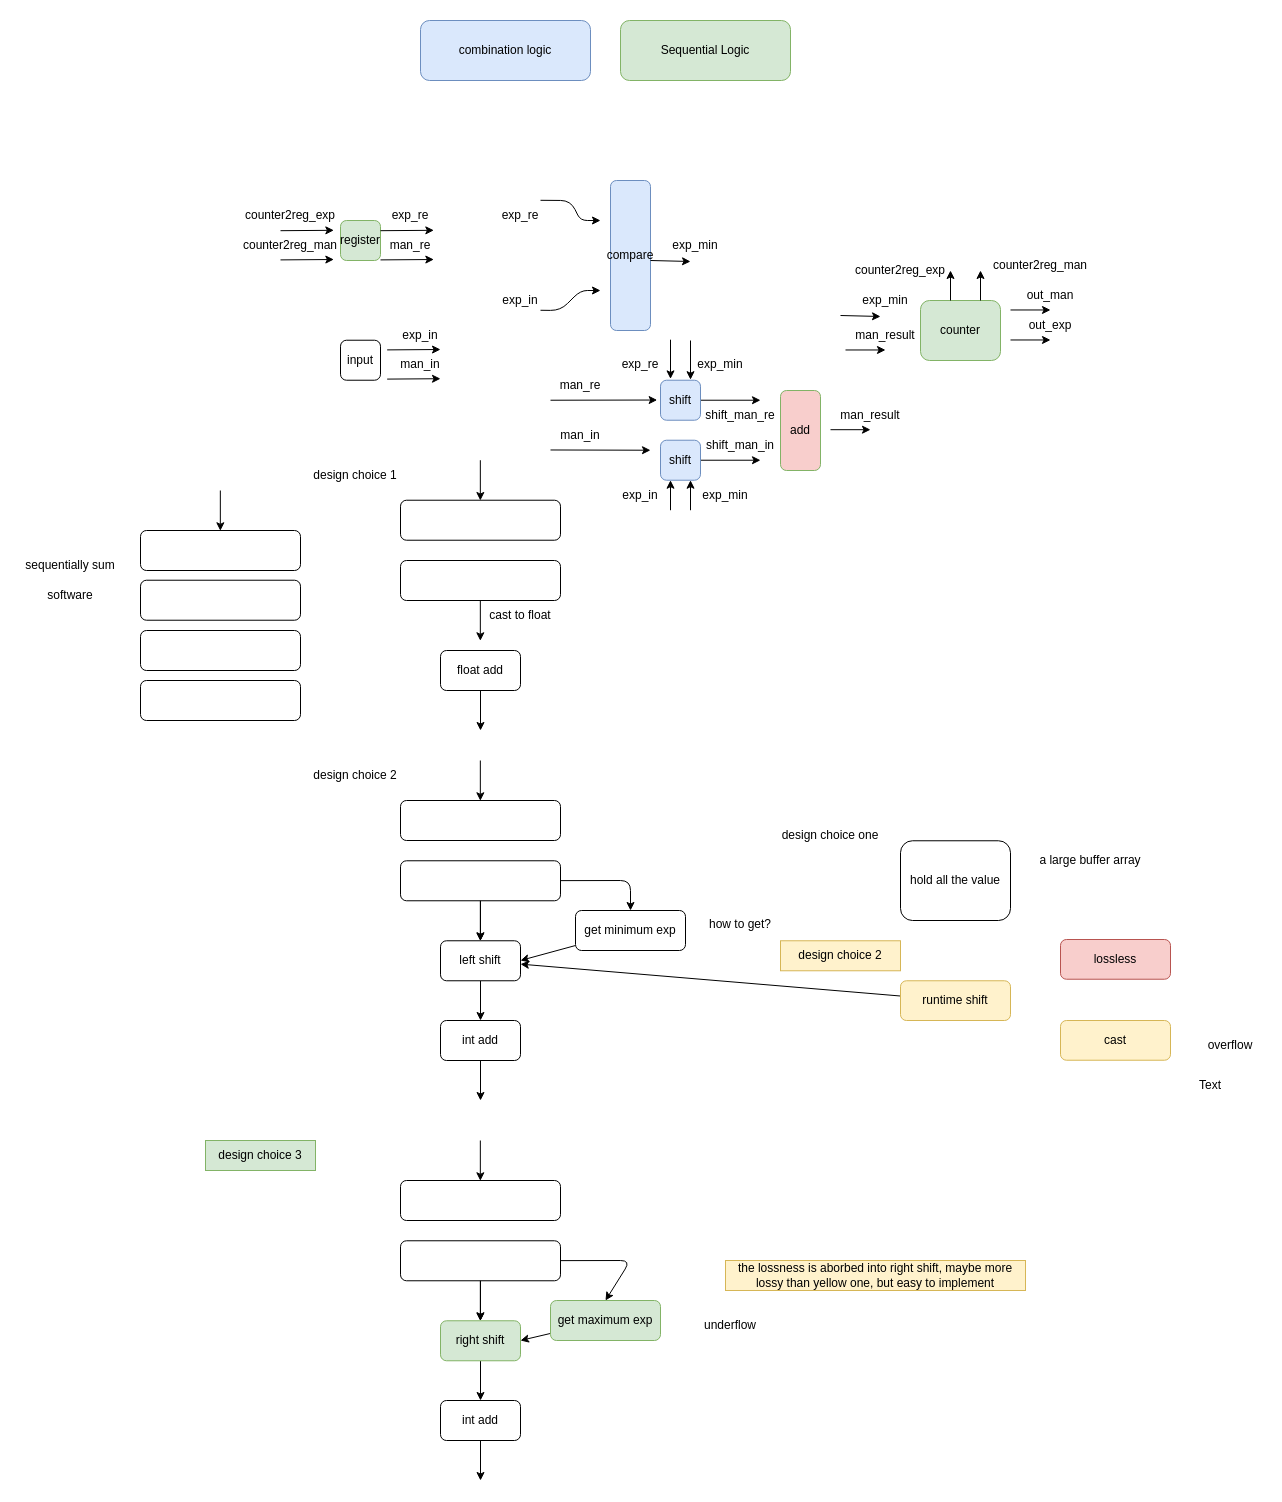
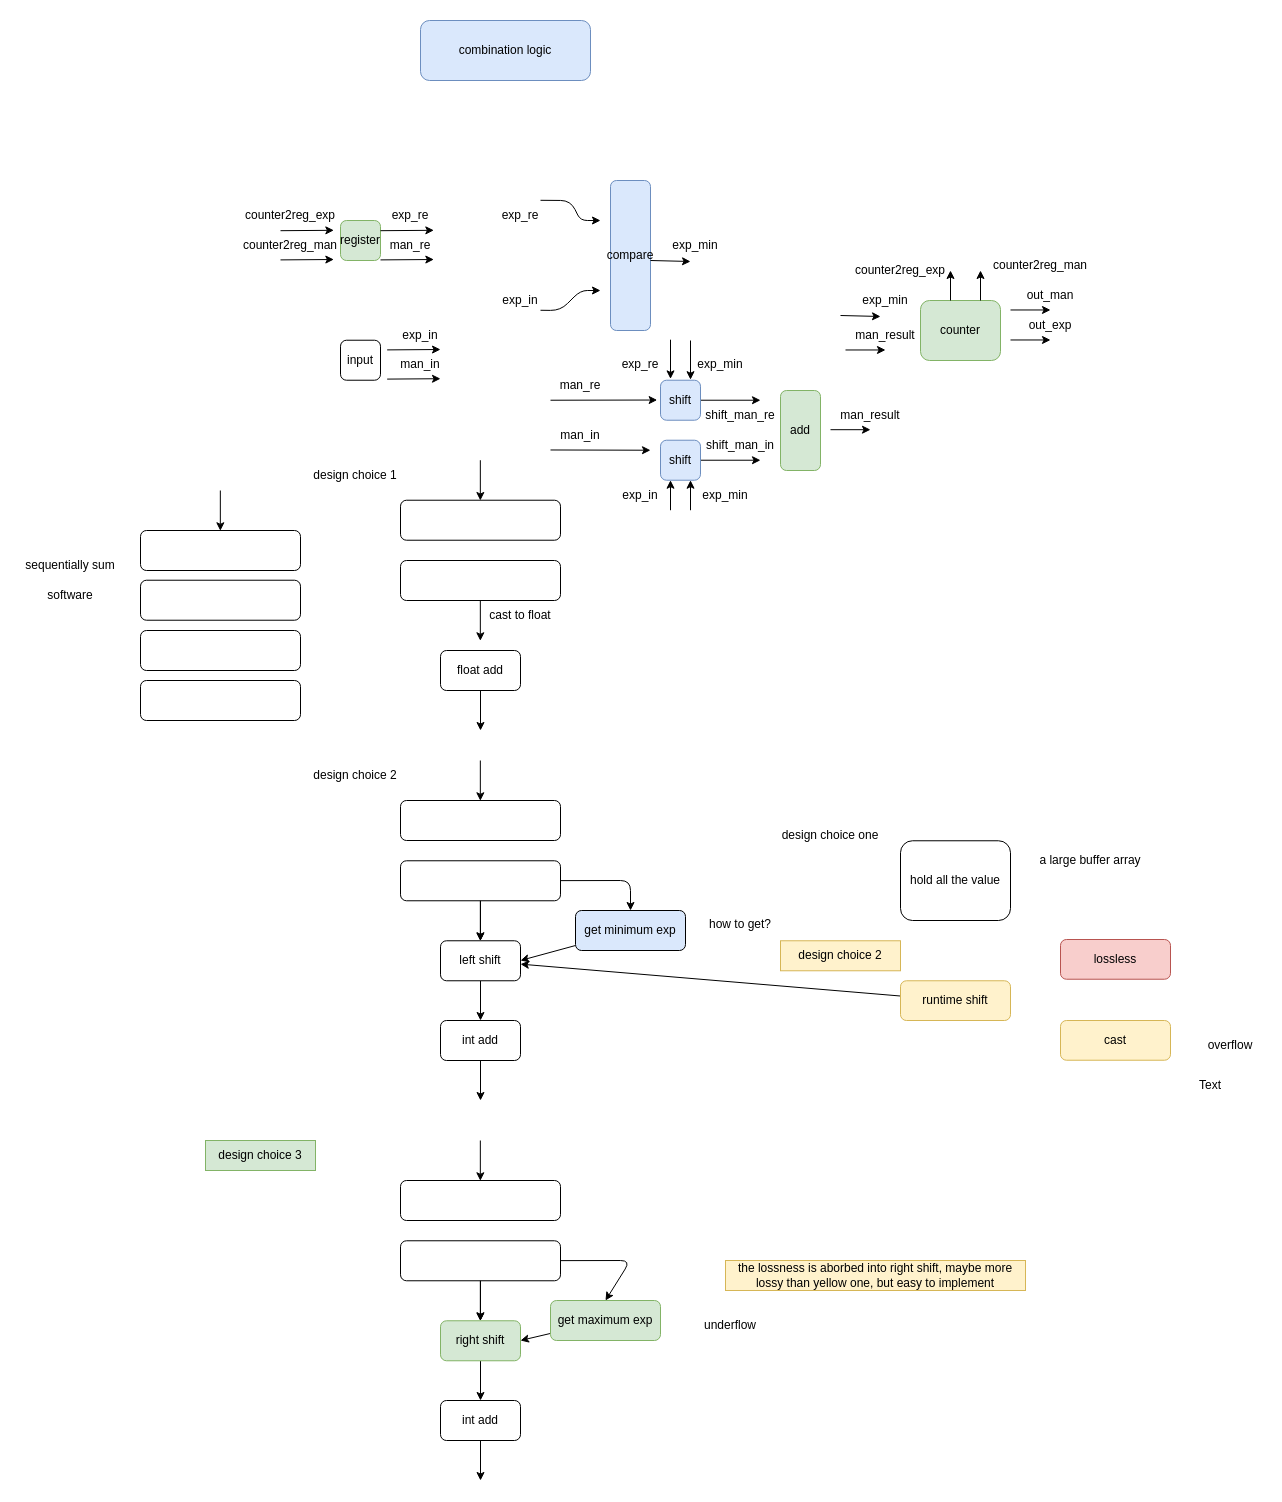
node "Sequential Logic": removed
node "add": fillcolor #f8cecc -> #d5e8d4
node "get minimum exp": fillcolor #ffffff -> #dae8fc
